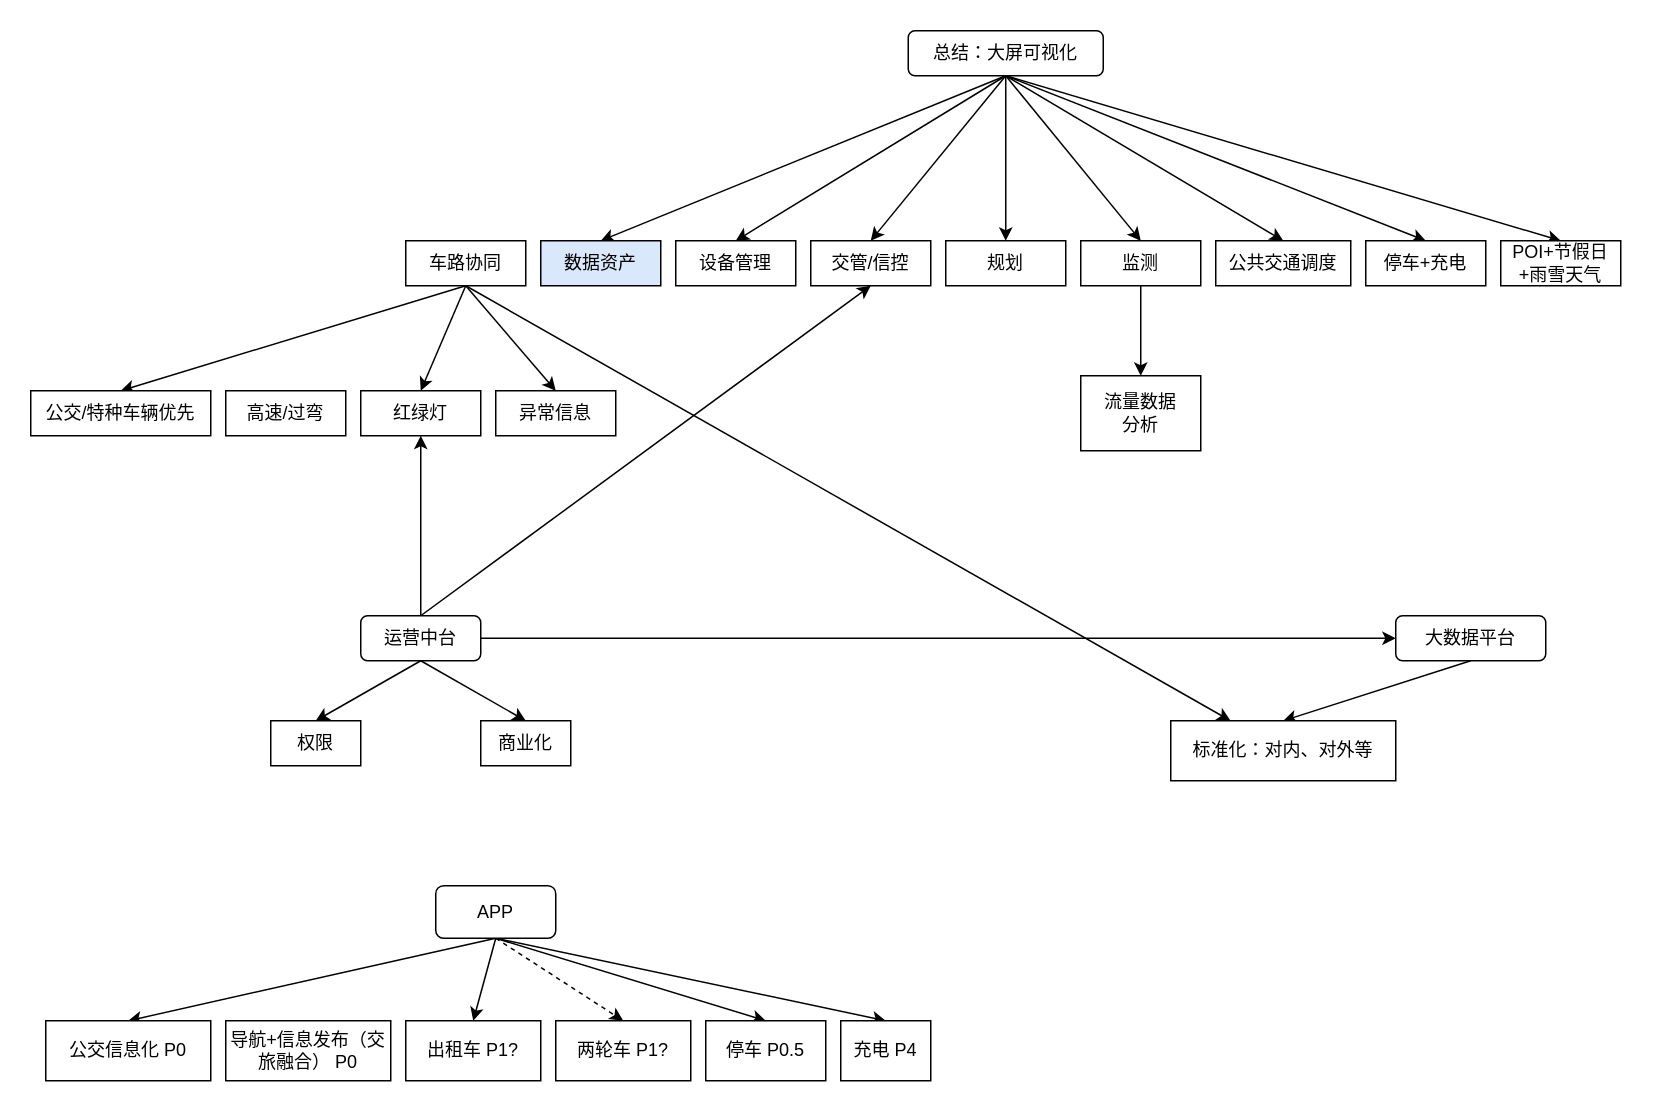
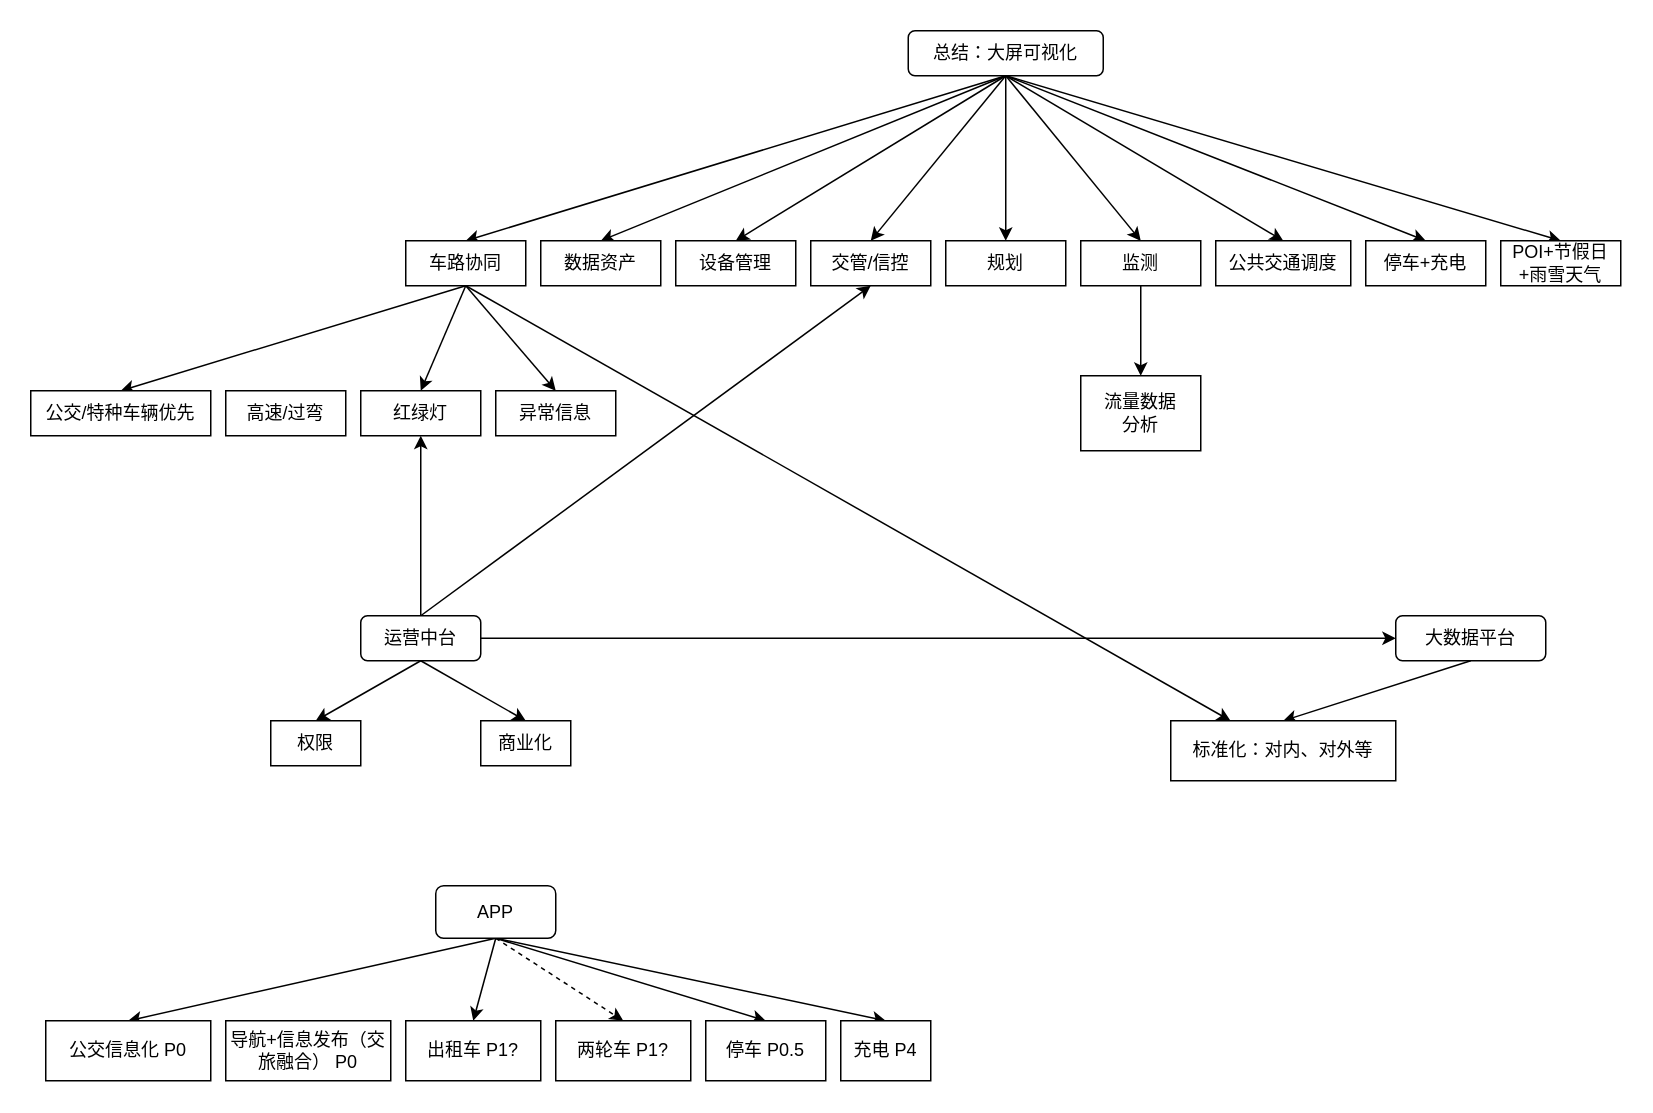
edge "总结：大屏可视化" -> "车路协同": added
node "数据资产": fillcolor #dae8fc -> #ffffff
